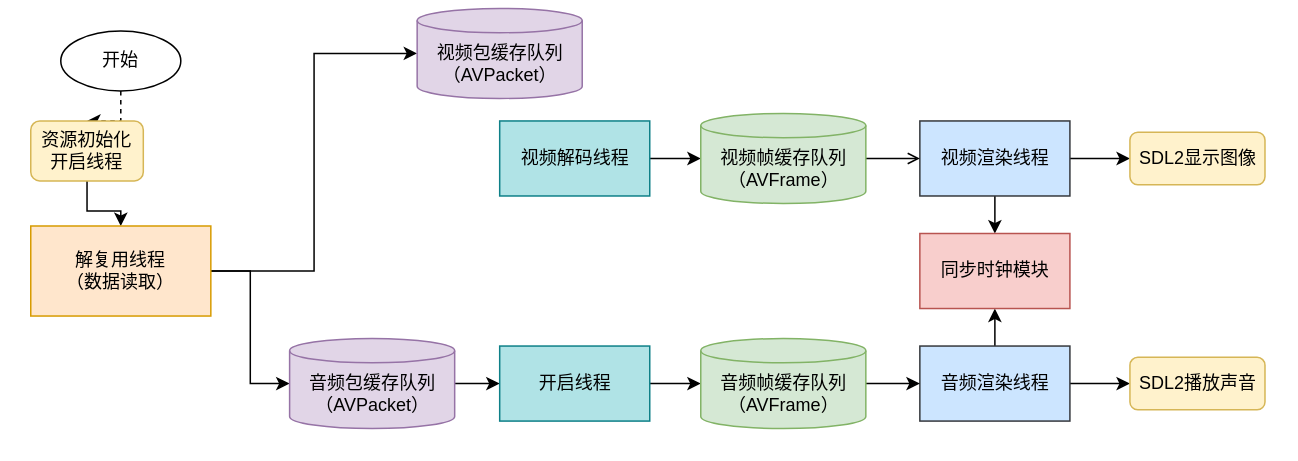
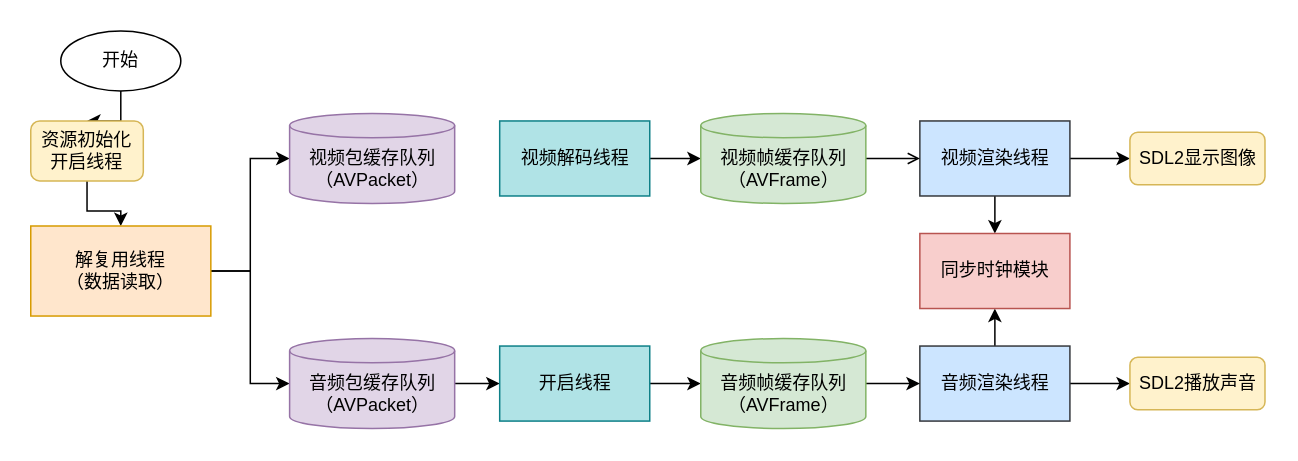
node "视频包缓存队列（AVPacket）": moved (500, 53) -> (372, 158)
edge "开始" -> "资源初始化 开启线程": style dashed -> solid
